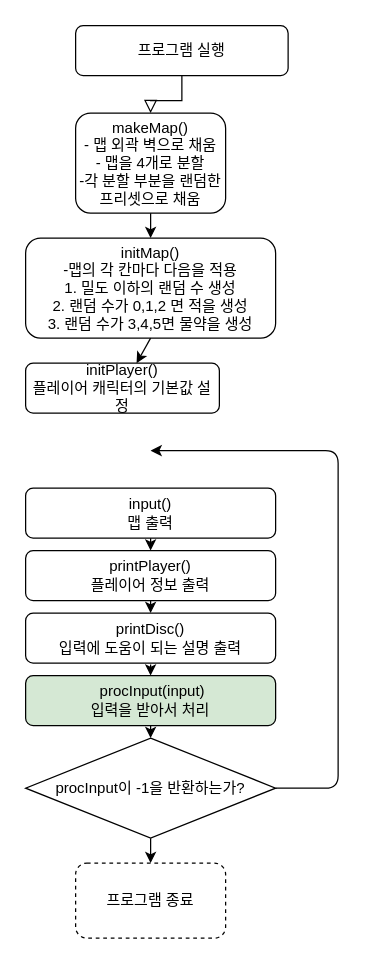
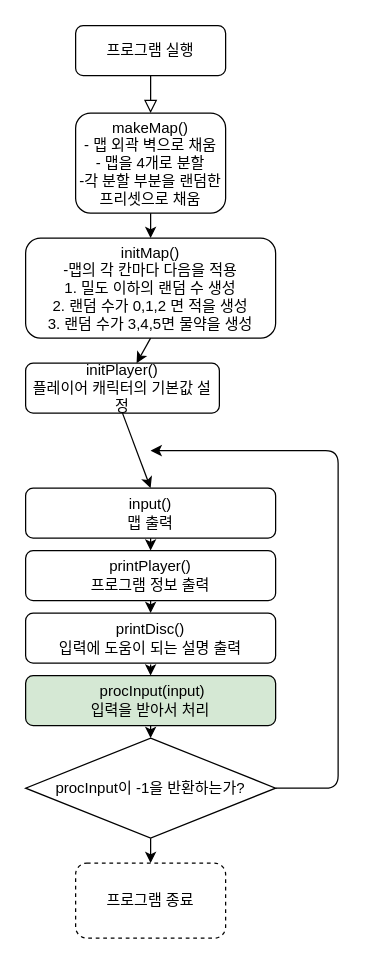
node "프로그램 실행": size 213x50 -> 150x50
edge "initPlayer() 플레이어 캐릭터의 기본값 설정" -> "input() 맵 출력": added
node "printPlayer() 플레이어 정보 출력": label "printPlayer() 플레이어 정보 출력" -> "printPlayer() 프로그램 정보 출력"
